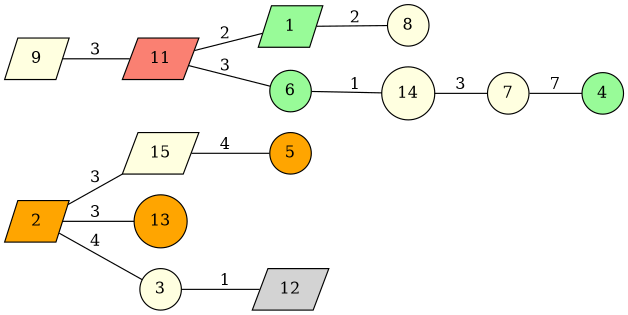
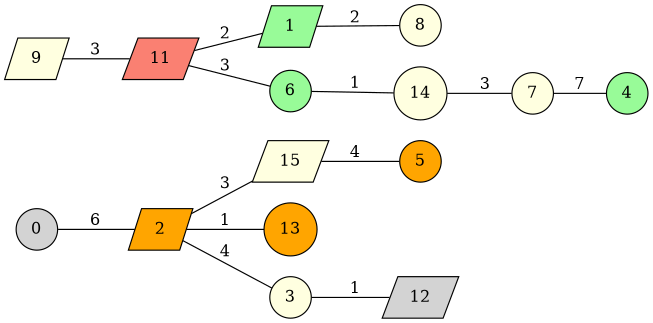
edge "2" -- "13": label "3" -> "1"
node "0": added
